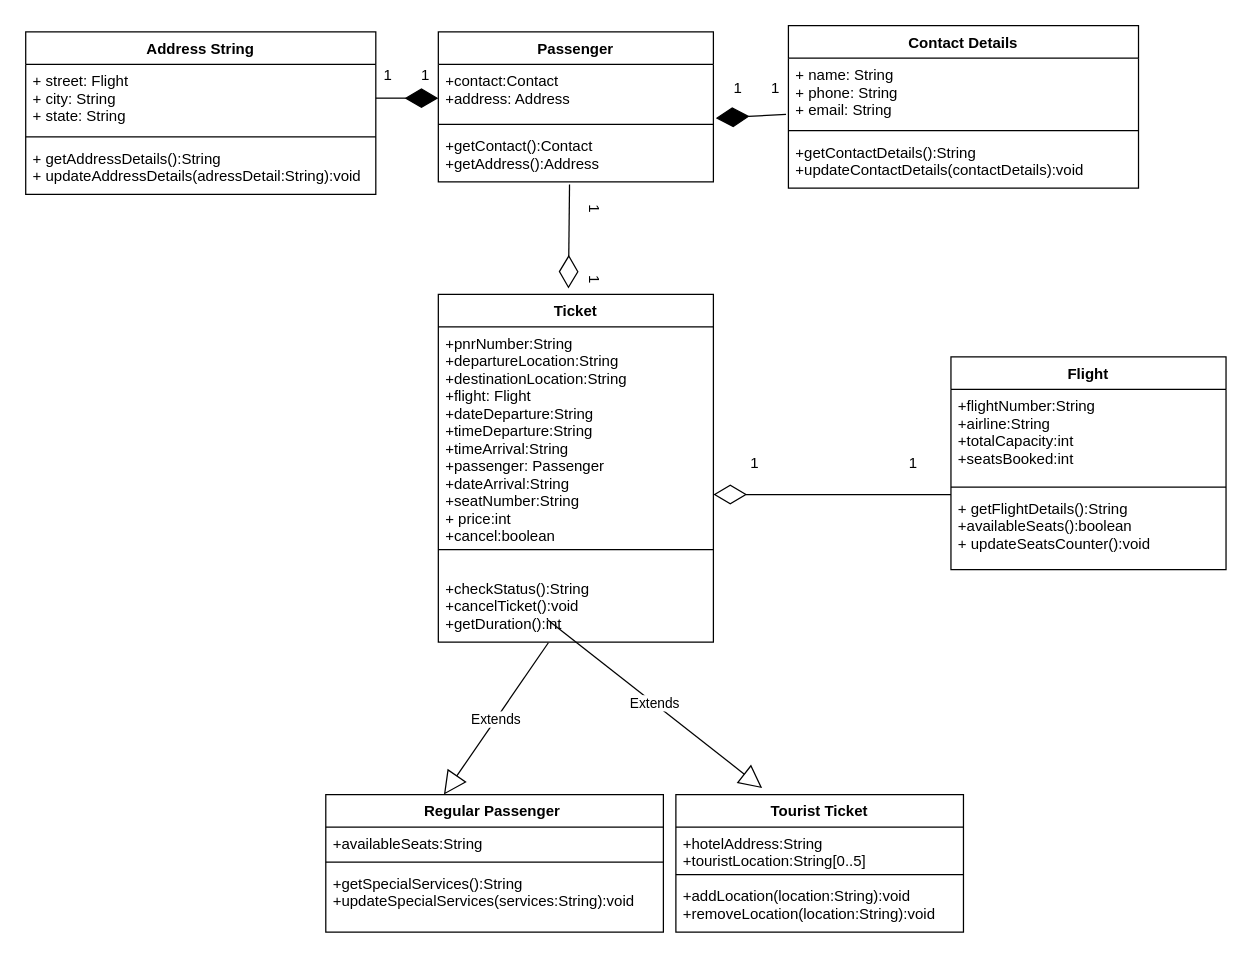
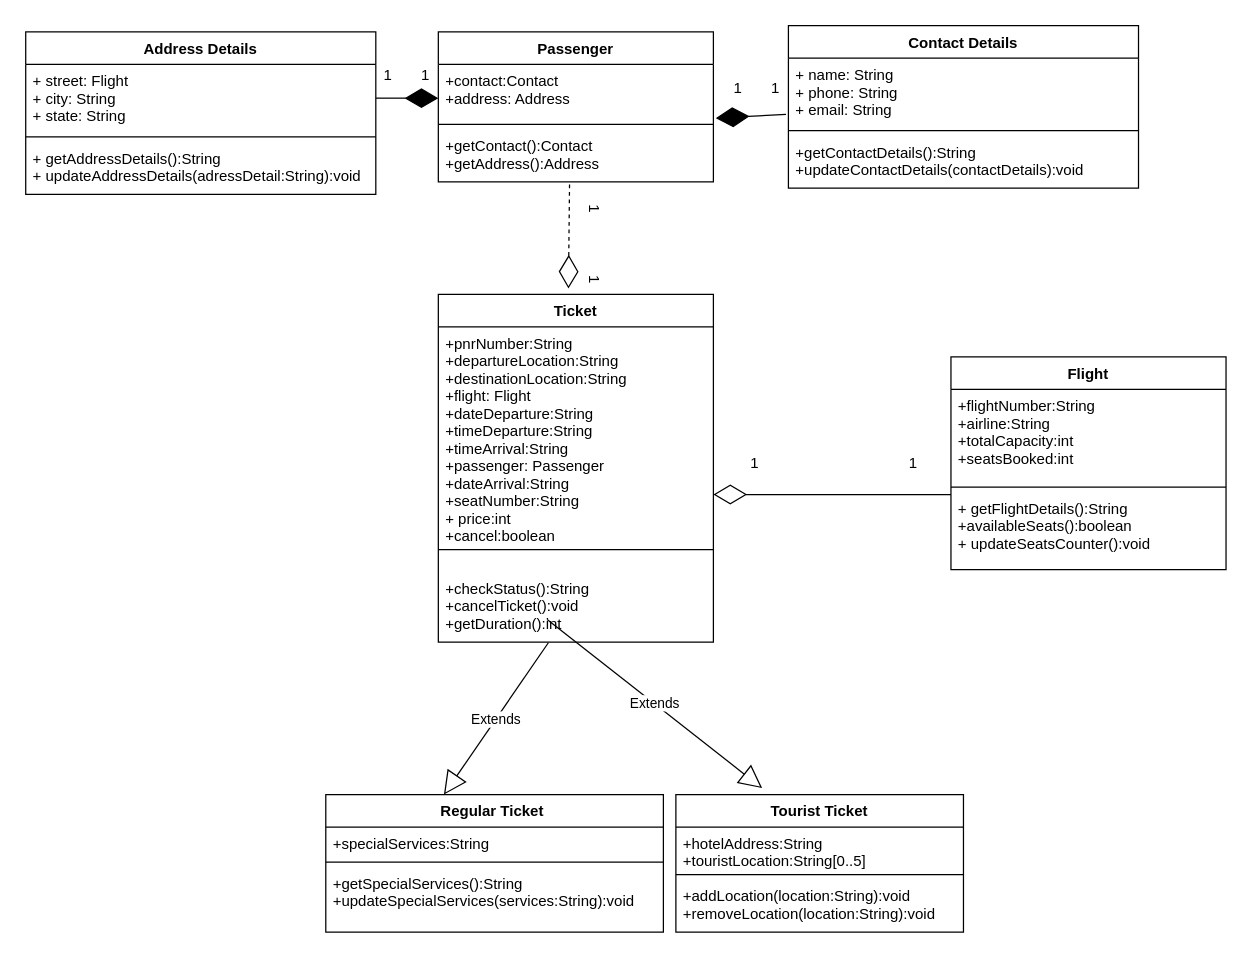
node "Address String": label "Address String" -> "Address Details"
edge "+getContact():Contact +getAddress():Address" -> "Ticket": style solid -> dashed
node "Regular Passenger": label "Regular Passenger" -> "Regular Ticket"
node "+availableSeats:String": label "+availableSeats:String" -> "+specialServices:String"
